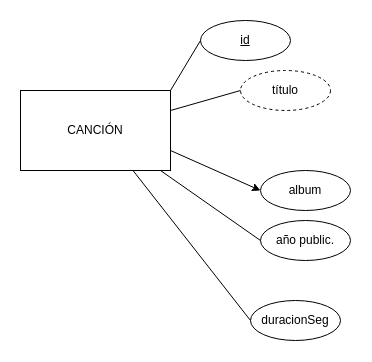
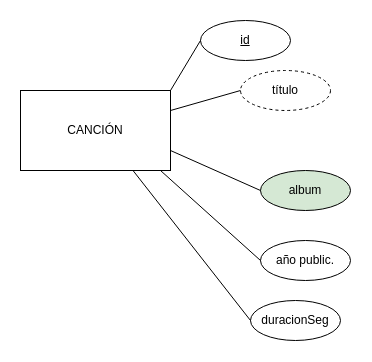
edge "CANCIÓN" -> "album": arrowhead classic -> none
node "album": fillcolor #ffffff -> #d5e8d4
node "año public.": moved (306, 241) -> (306, 261)
